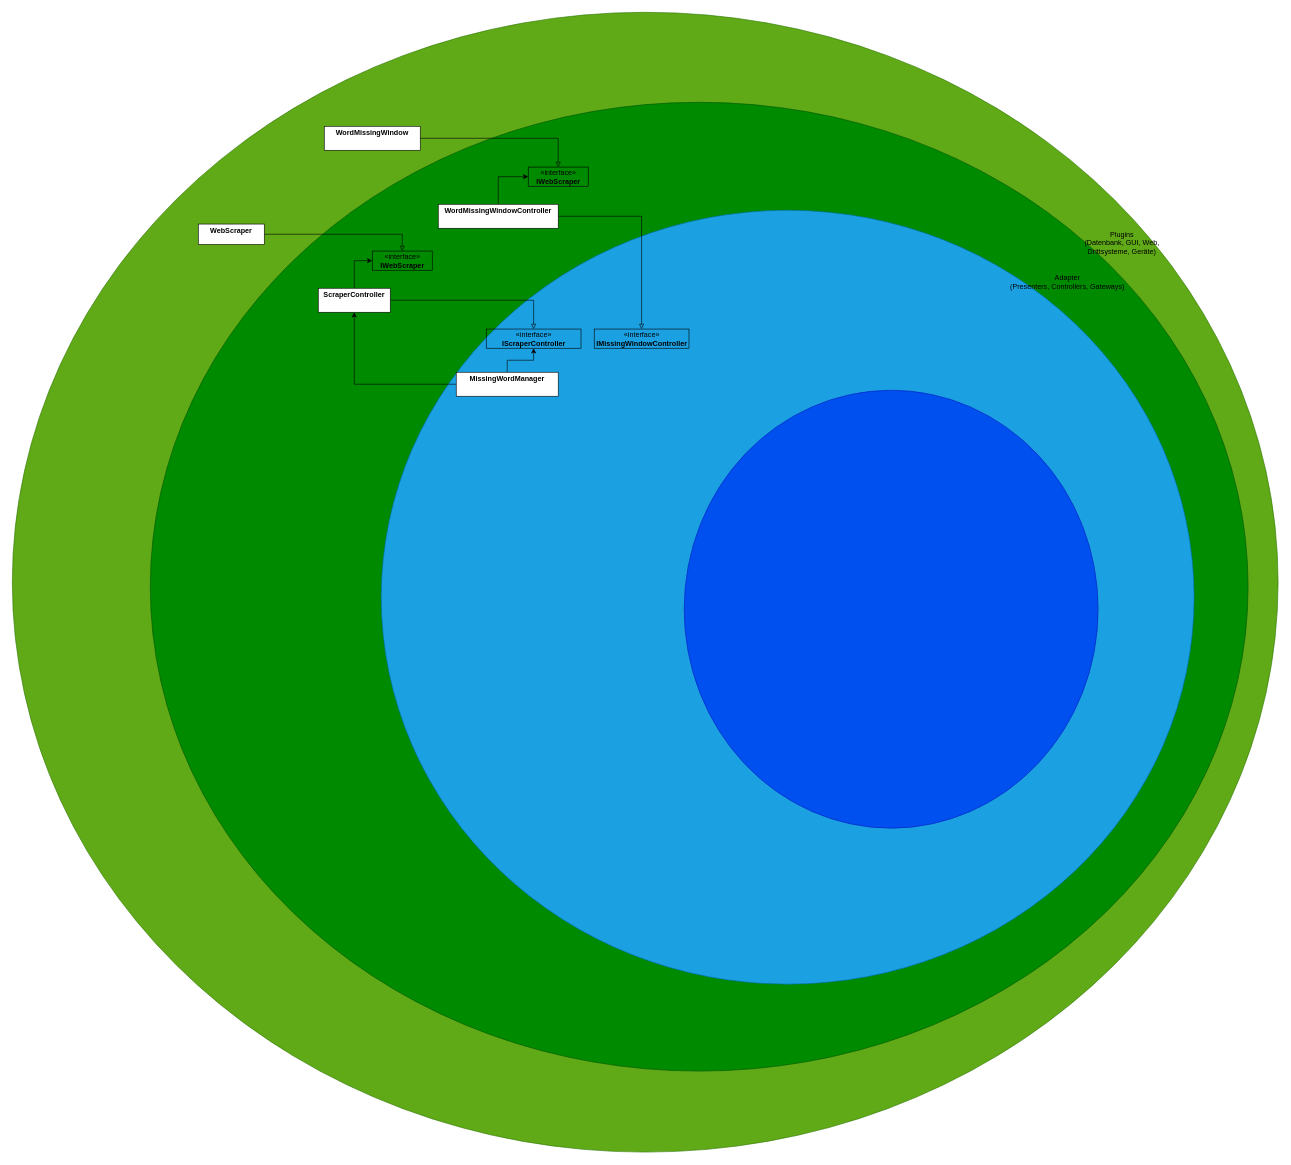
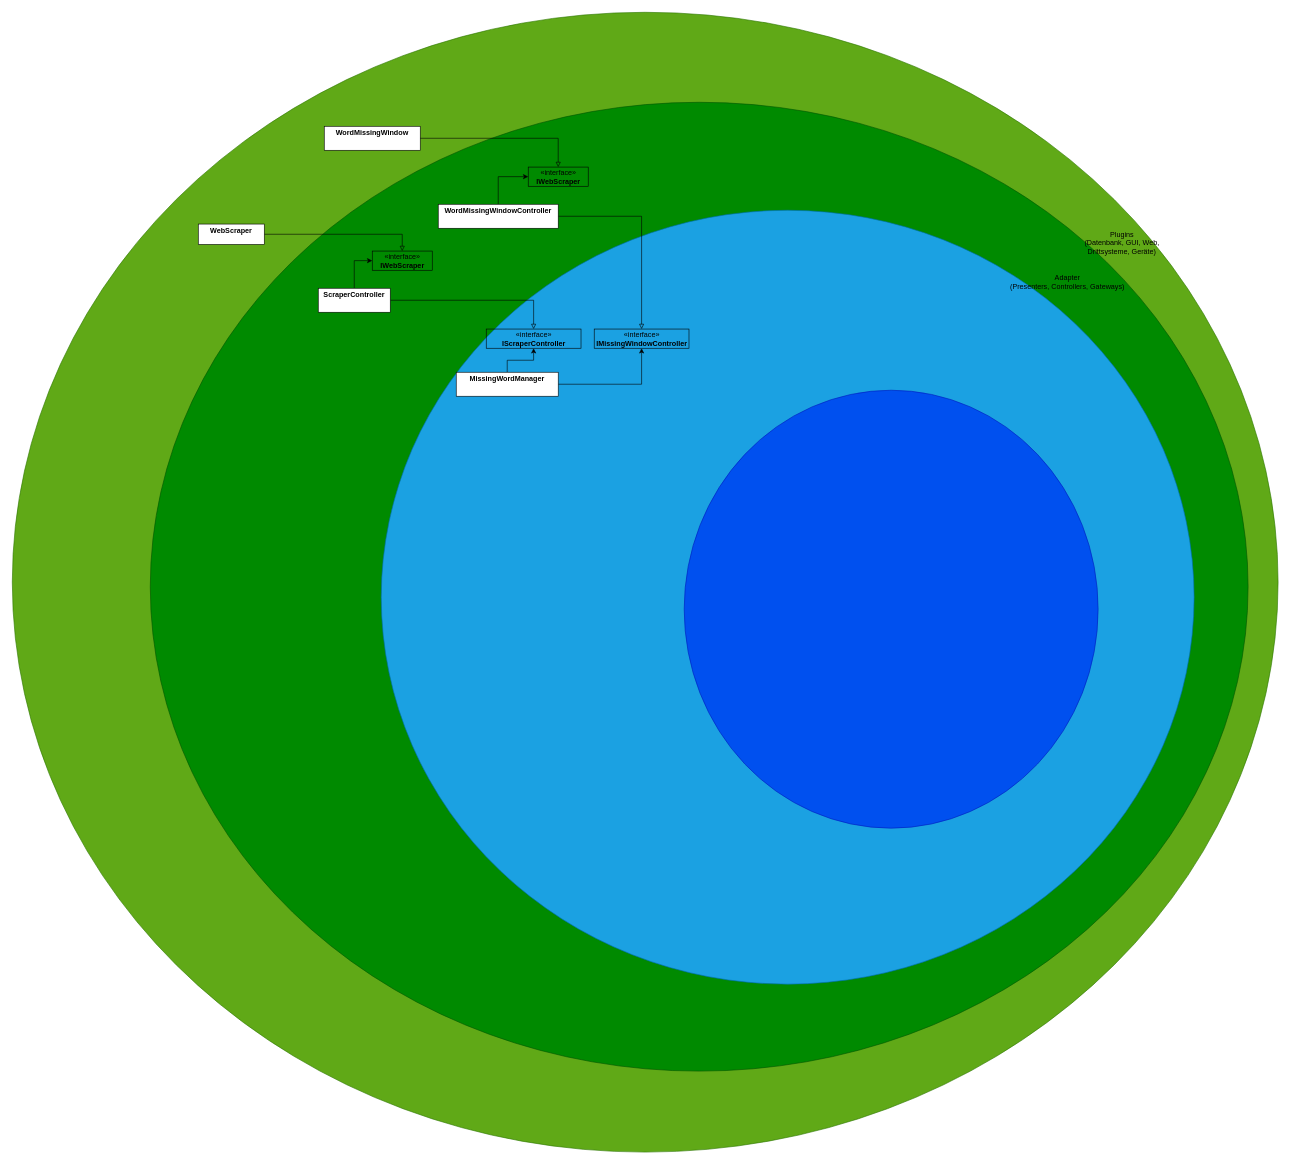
edge "MissingWordManager" -> "ScraperController": now "MissingWordManager" -> "«interface» IMissingWindowController"
